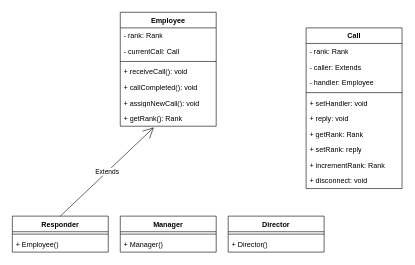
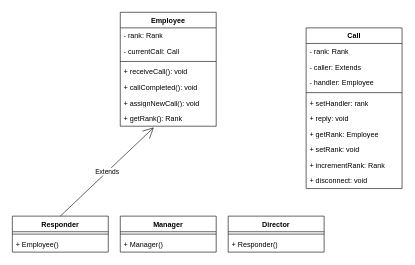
node "+ setHandler: void": label "+ setHandler: void" -> "+ setHandler: rank"
node "+ getRank: Rank": label "+ getRank: Rank" -> "+ getRank: Employee"
node "+ setRank: reply": label "+ setRank: reply" -> "+ setRank: void"
node "+ Director()": label "+ Director()" -> "+ Responder()"
